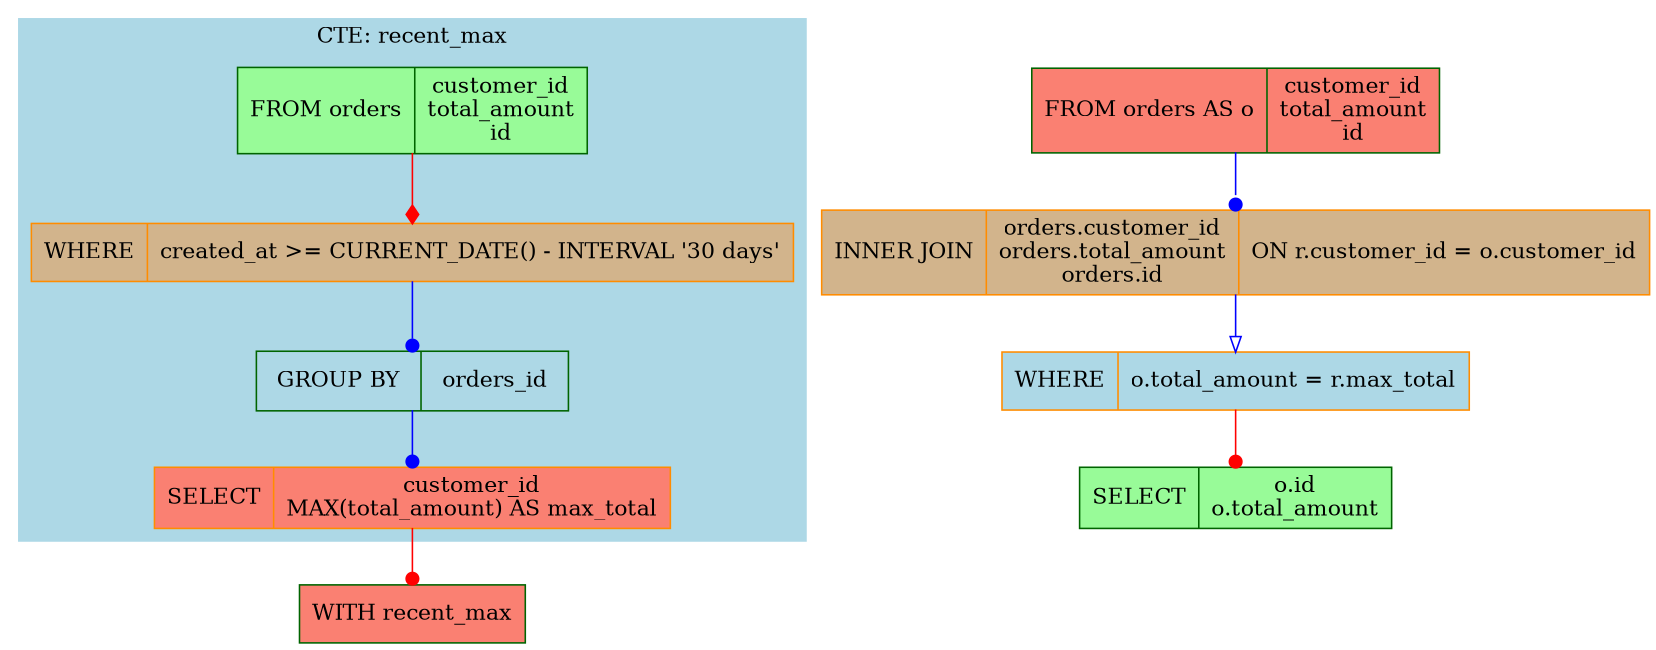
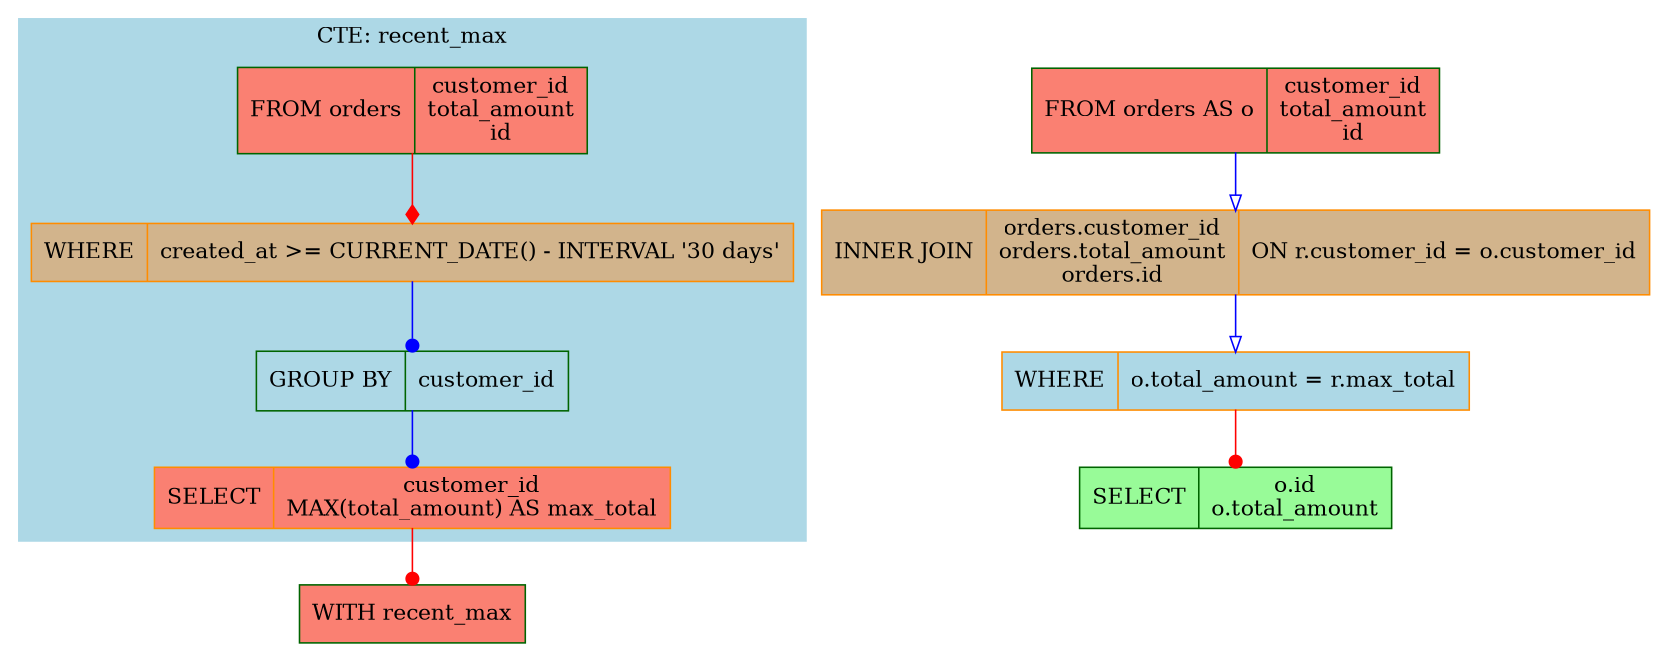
node "FROM orders": fillcolor palegreen -> salmon
edge "FROM orders AS o" -> "INNER JOIN": arrowhead dot -> onormal
node "GROUP BY": text "orders_id" -> "customer_id"
